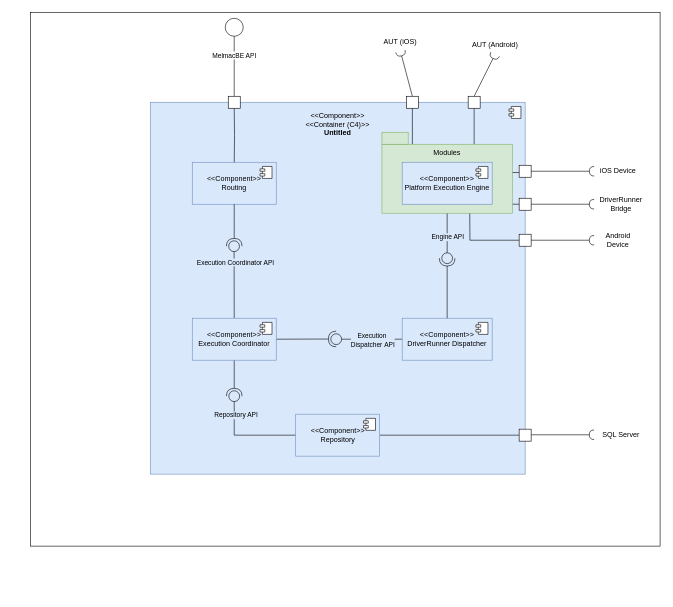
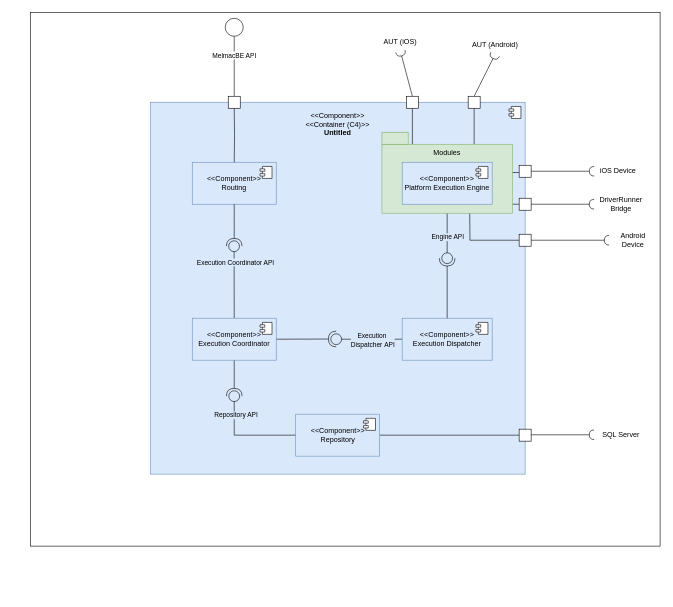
node "Android Device": moved (618, 240) -> (633, 240)
node "<<Component>> DriverRunner Dispatcher": label "<<Component>> DriverRunner Dispatcher" -> "<<Component>> Execution Dispatcher"
